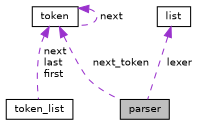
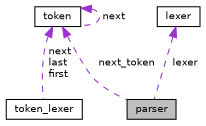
node "list": label "list" -> "lexer"
node "token_list": label "token_list" -> "token_lexer"
